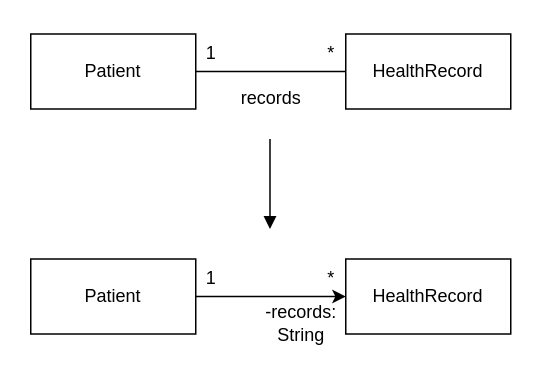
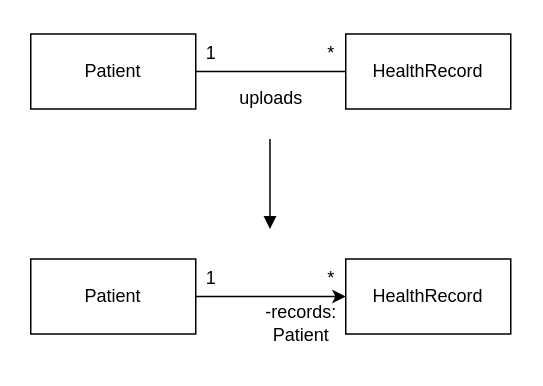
node "records": label "records" -> "uploads"
node "-records: String": label "-records: String" -> "-records: Patient"
